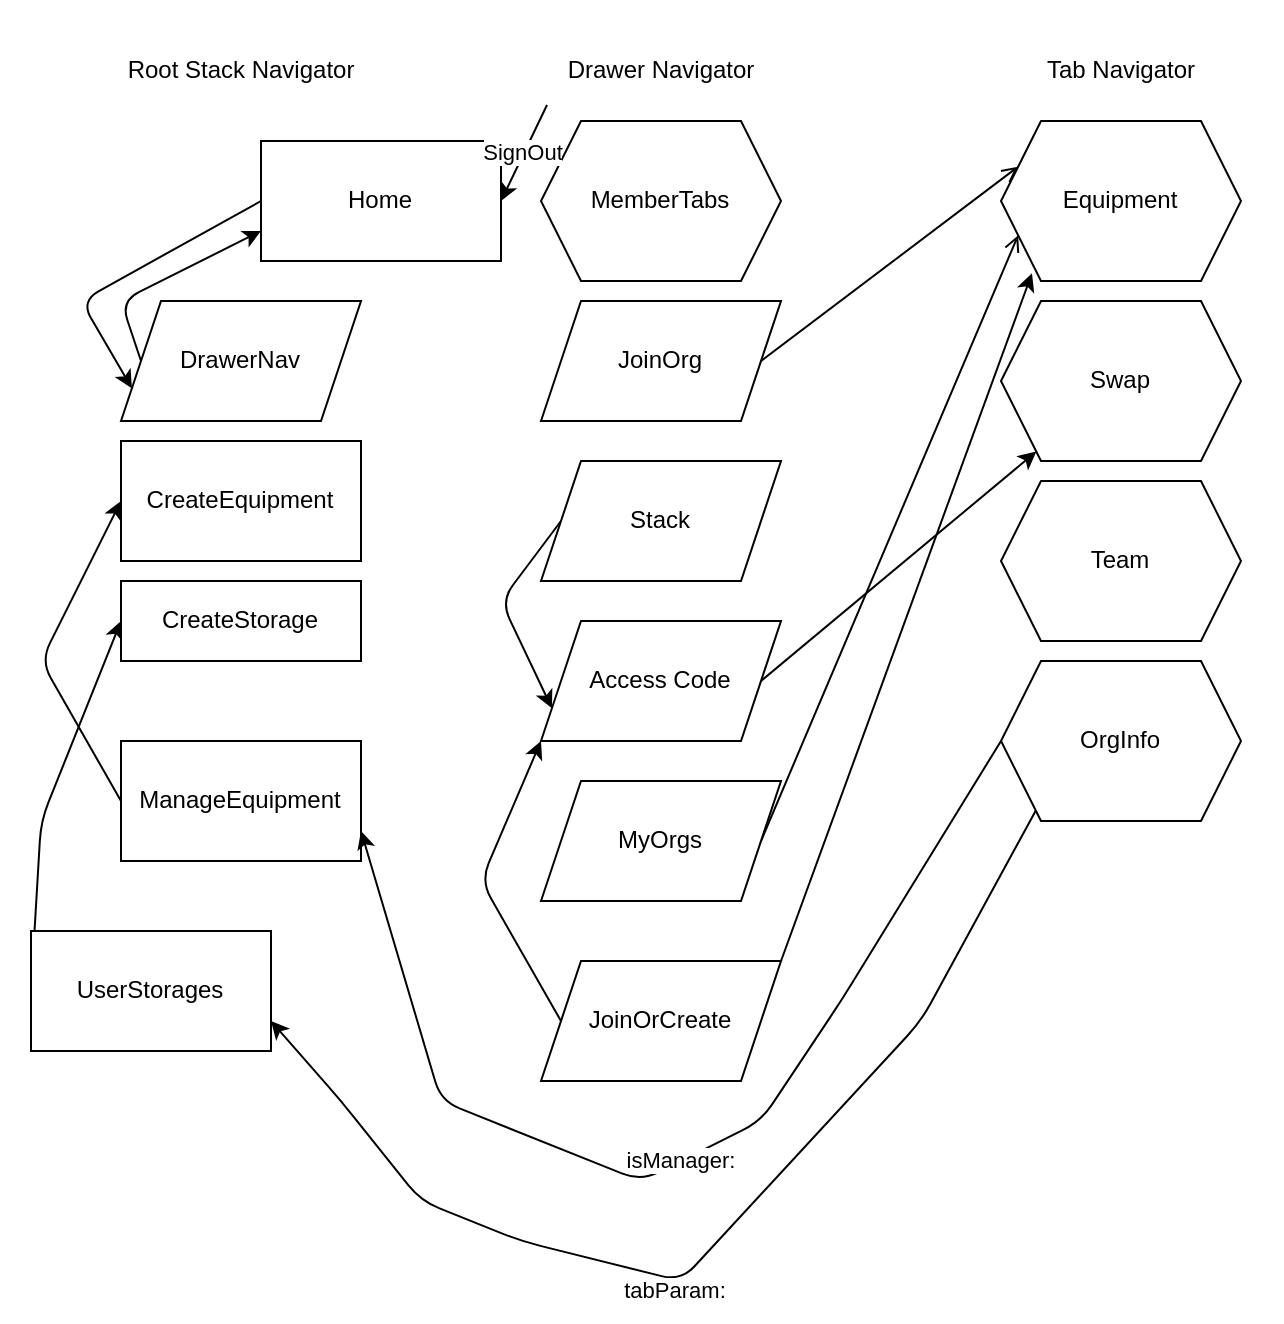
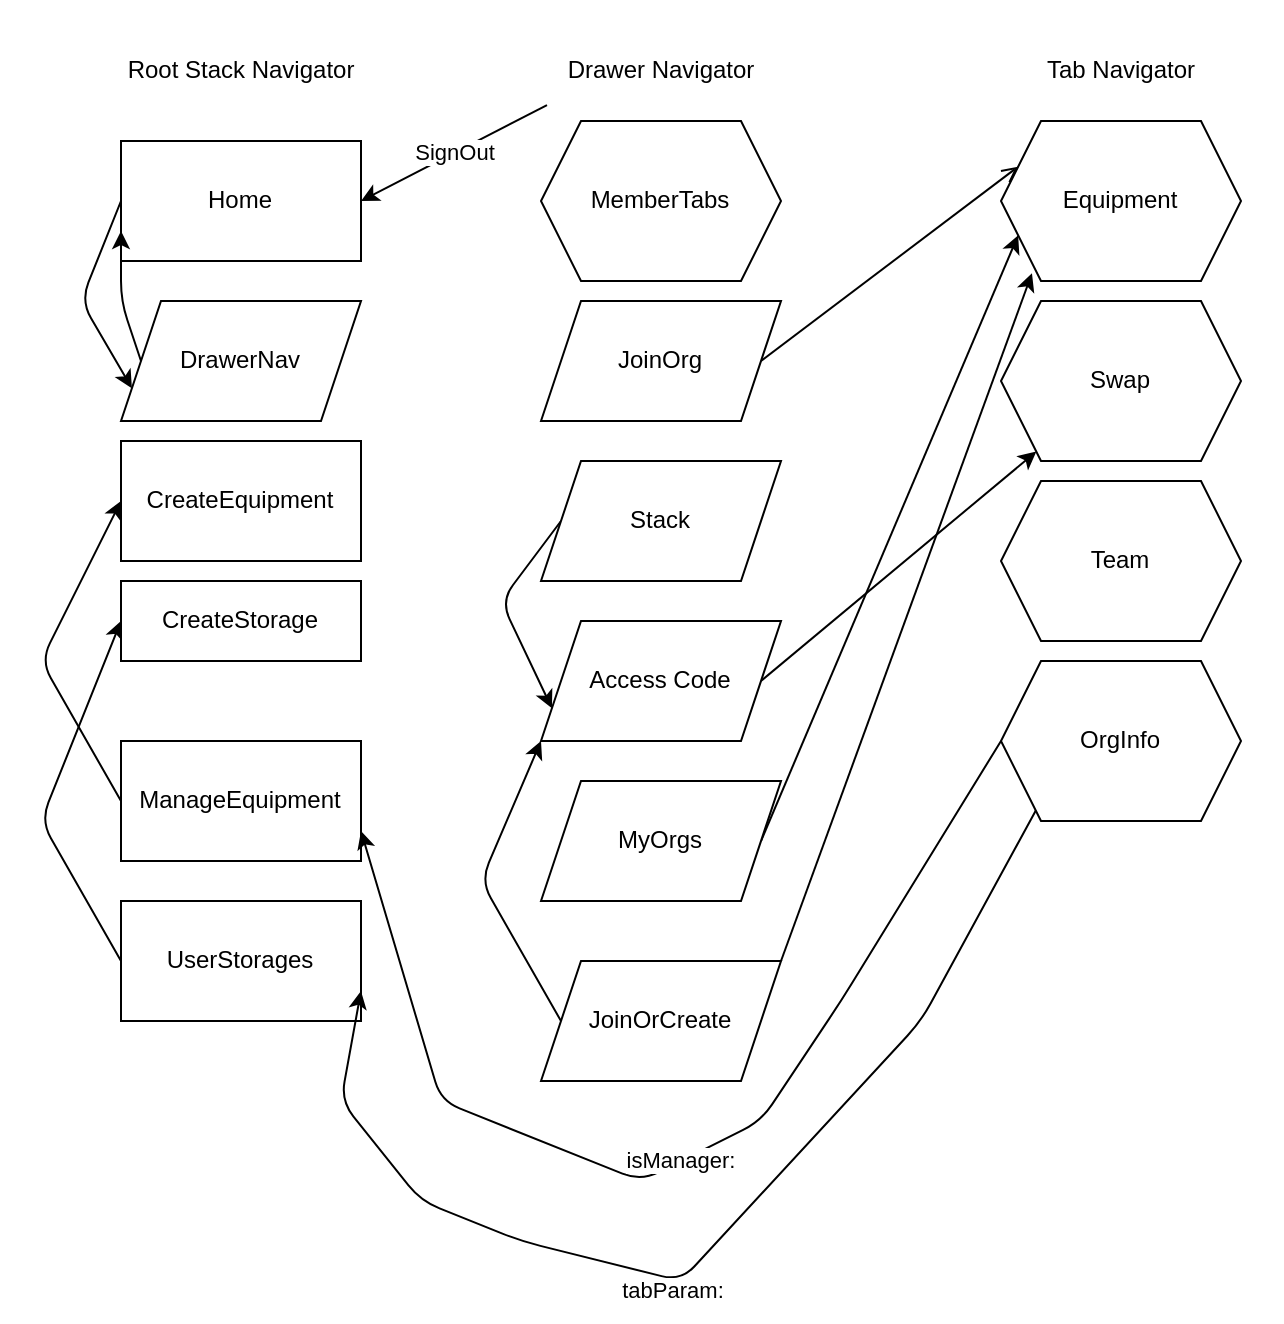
node "Home": moved (381, 201) -> (241, 201)
edge "MyOrgs" -> "Equipment": arrowhead open -> classic
node "UserStorages": moved (151, 991) -> (241, 961)
